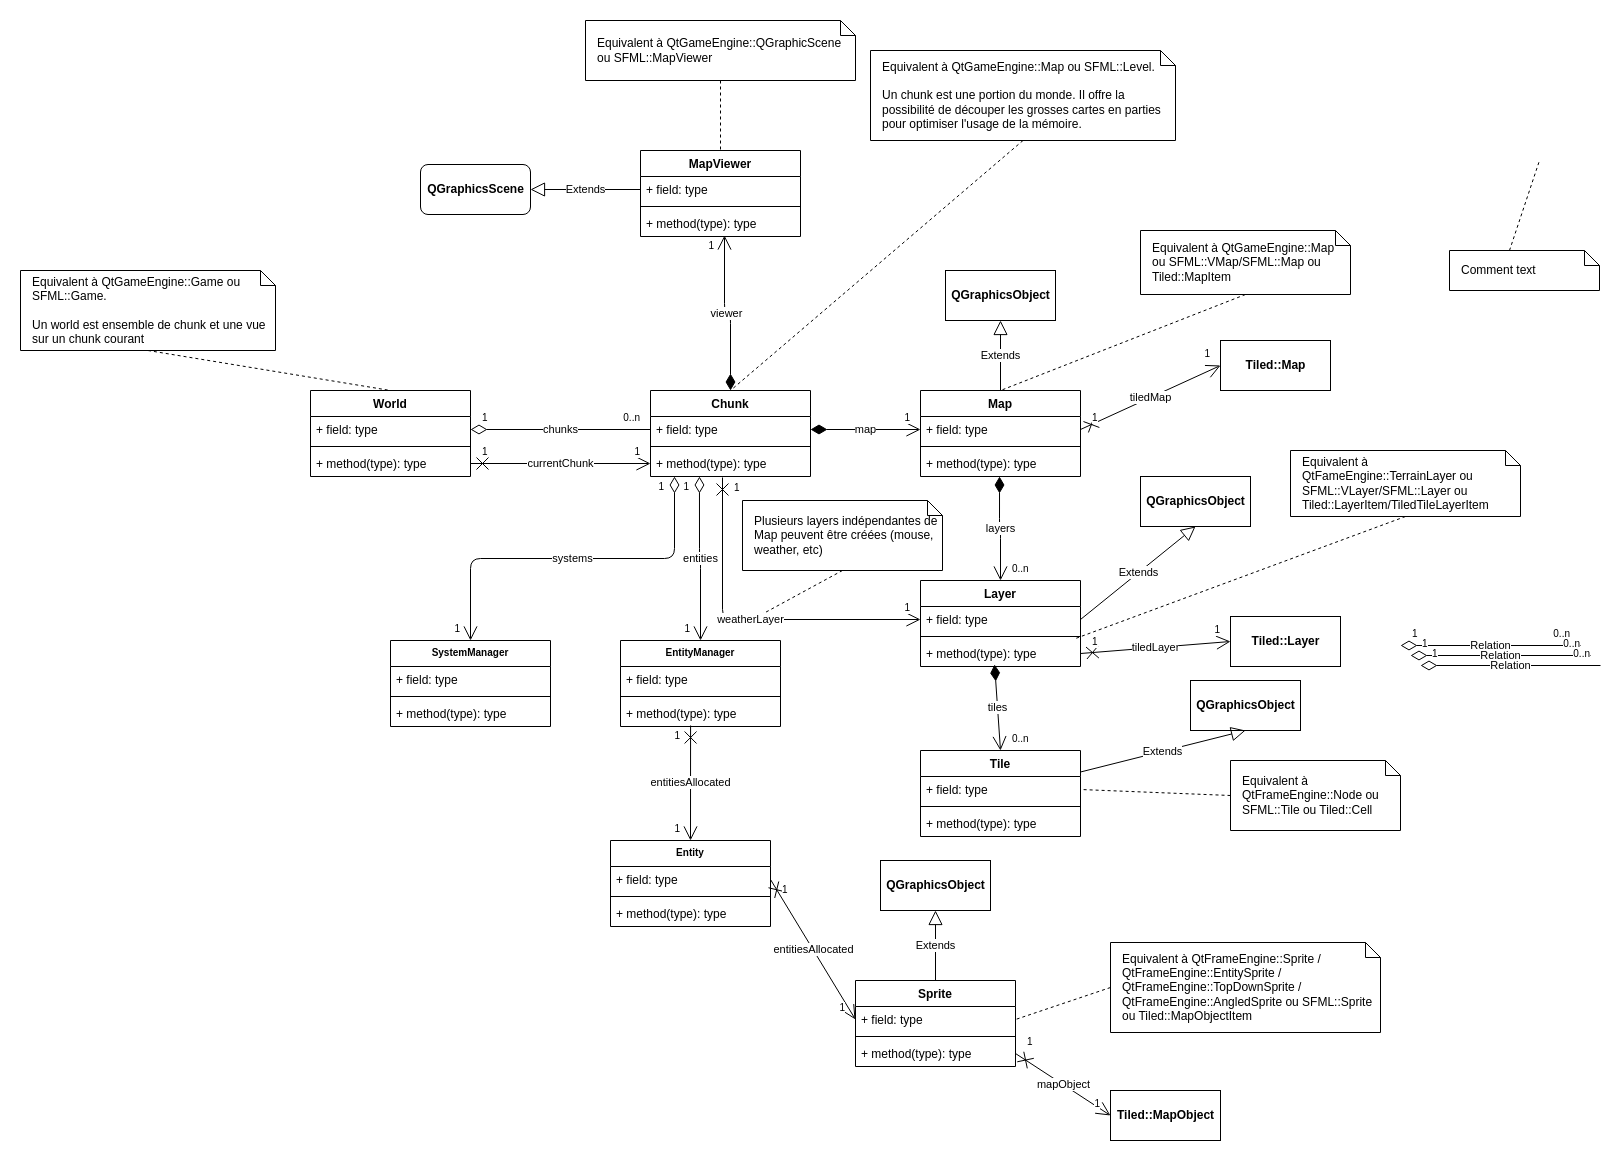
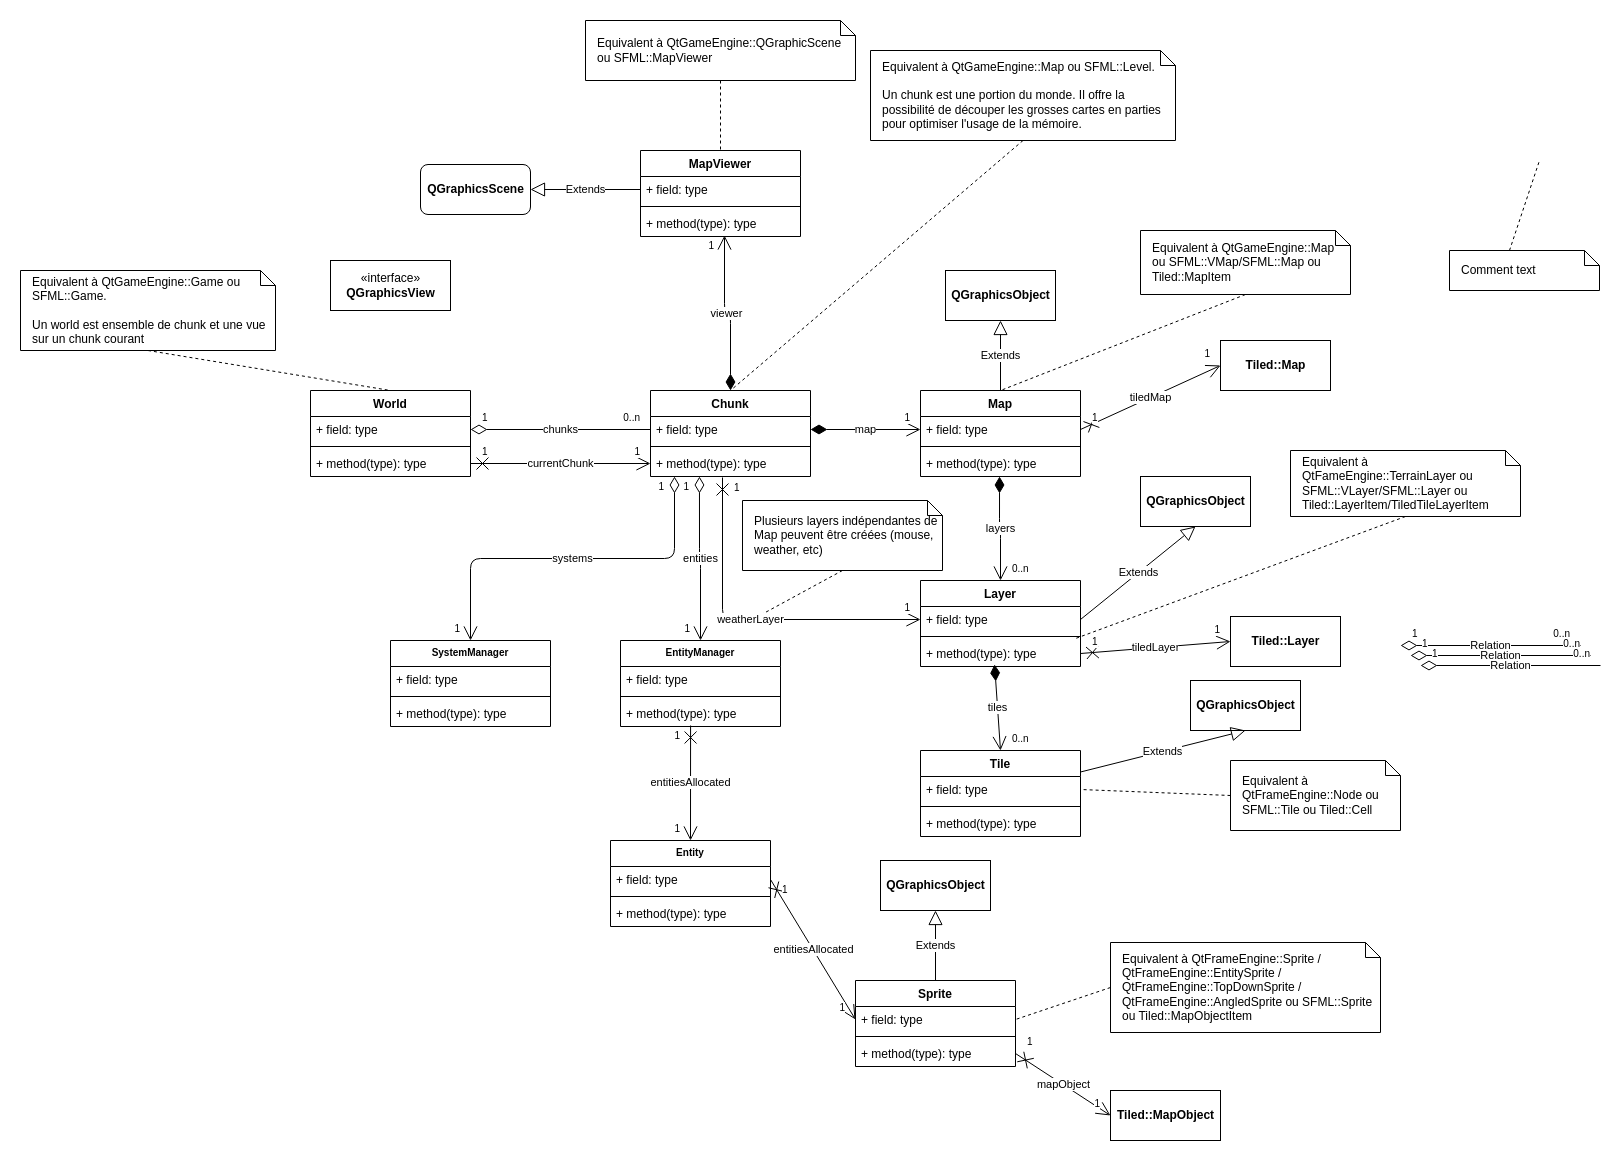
node "«interface» QGraphicsView": added
